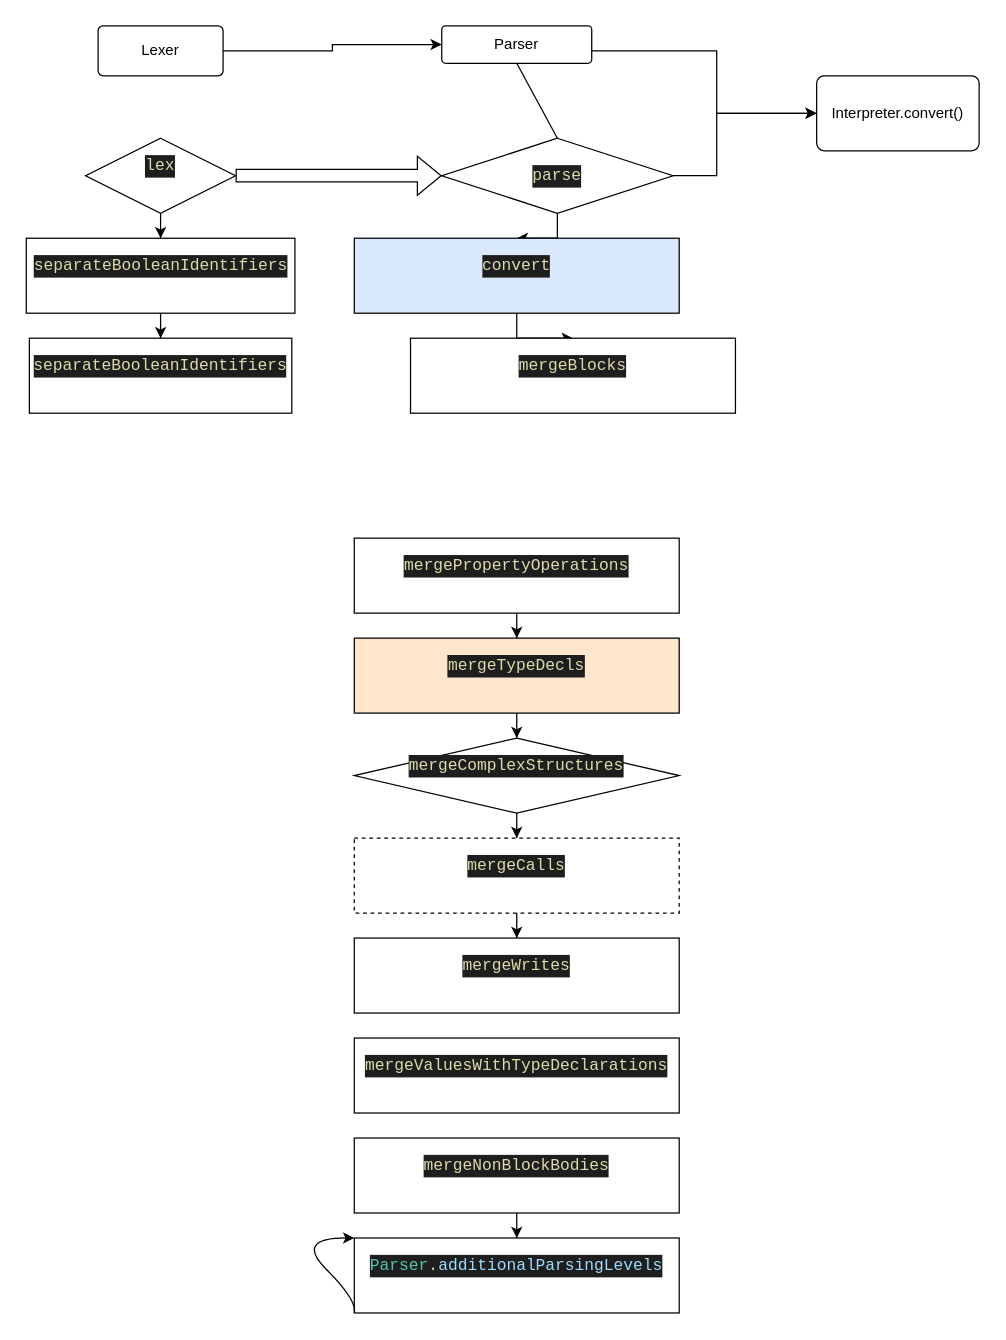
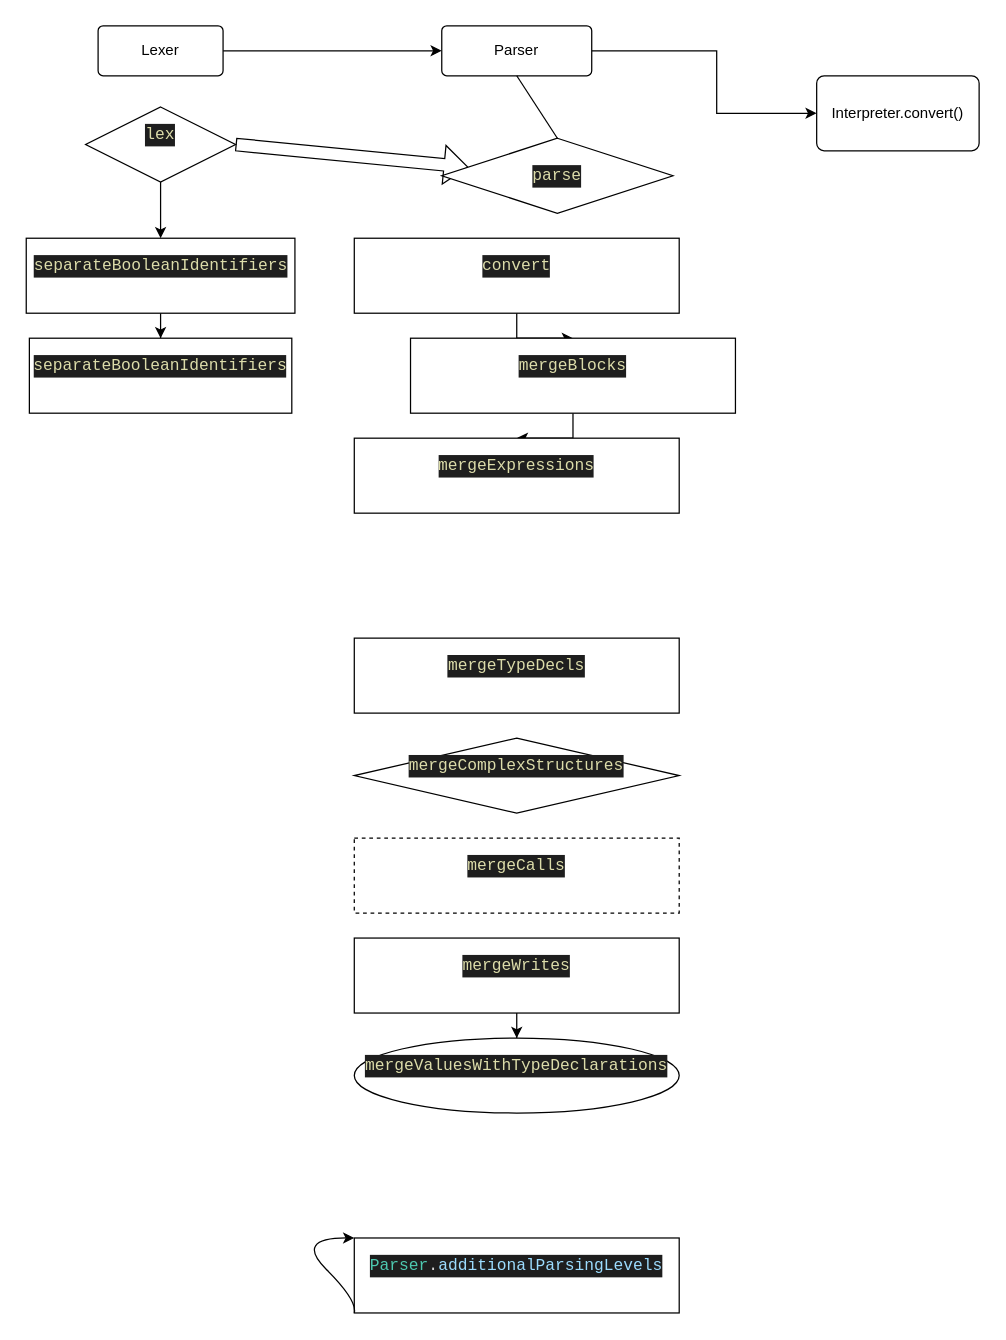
node "Parser": size 150x38 -> 150x50
edge "parse" -> "Interpreter.convert()": removed
node "lex": moved (161, 176) -> (161, 144)
edge "parse" -> "convert": removed
node "convert": fillcolor #dae8fc -> #ffffff
edge "mergeBlocks" -> "mergeExpressions": added
node "mergeExpressions": added
node "mergePropertyOperations": removed
edge "mergePropertyOperations" -> "mergeTypeDecls": removed
node "mergeTypeDecls": fillcolor #ffe6cc -> #ffffff
edge "mergeTypeDecls" -> "mergeComplexStructures": removed
edge "mergeComplexStructures" -> "mergeCalls": removed
edge "mergeCalls" -> "mergeWrites": removed
edge "mergeWrites" -> "mergeValuesWithTypeDeclarations": added
node "mergeValuesWithTypeDeclarations": shape rectangle -> ellipse
node "mergeNonBlockBodies": removed
edge "mergeNonBlockBodies" -> "Parser.additionalParsingLevels": removed
